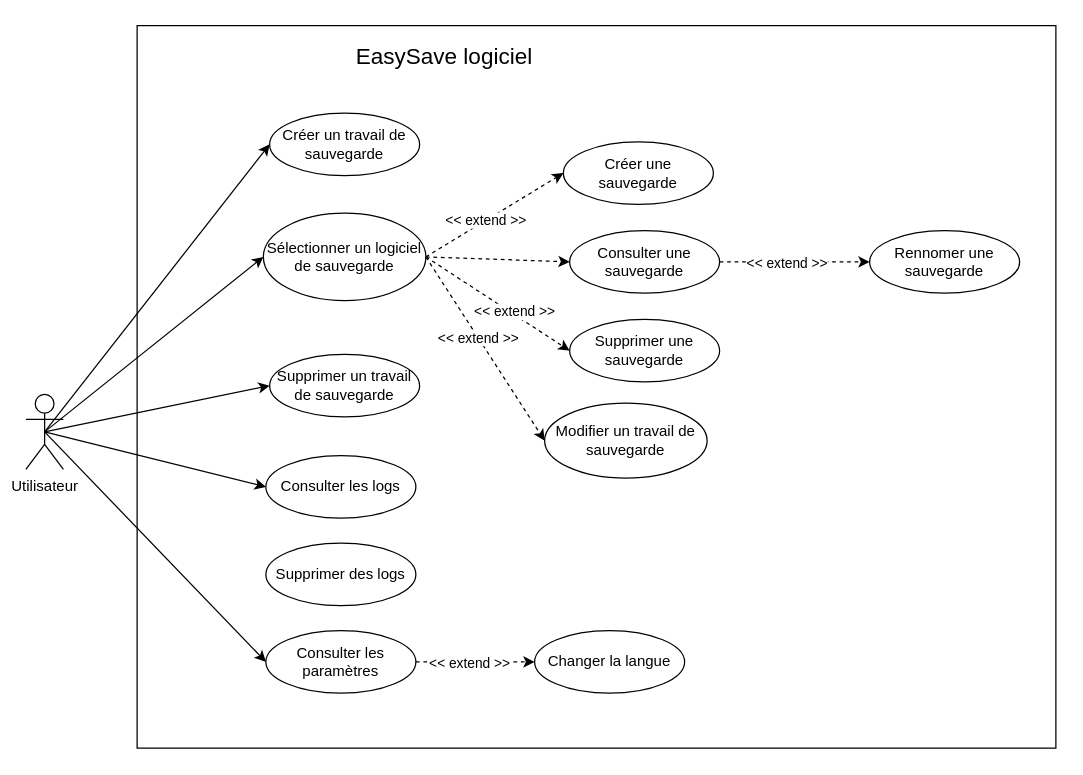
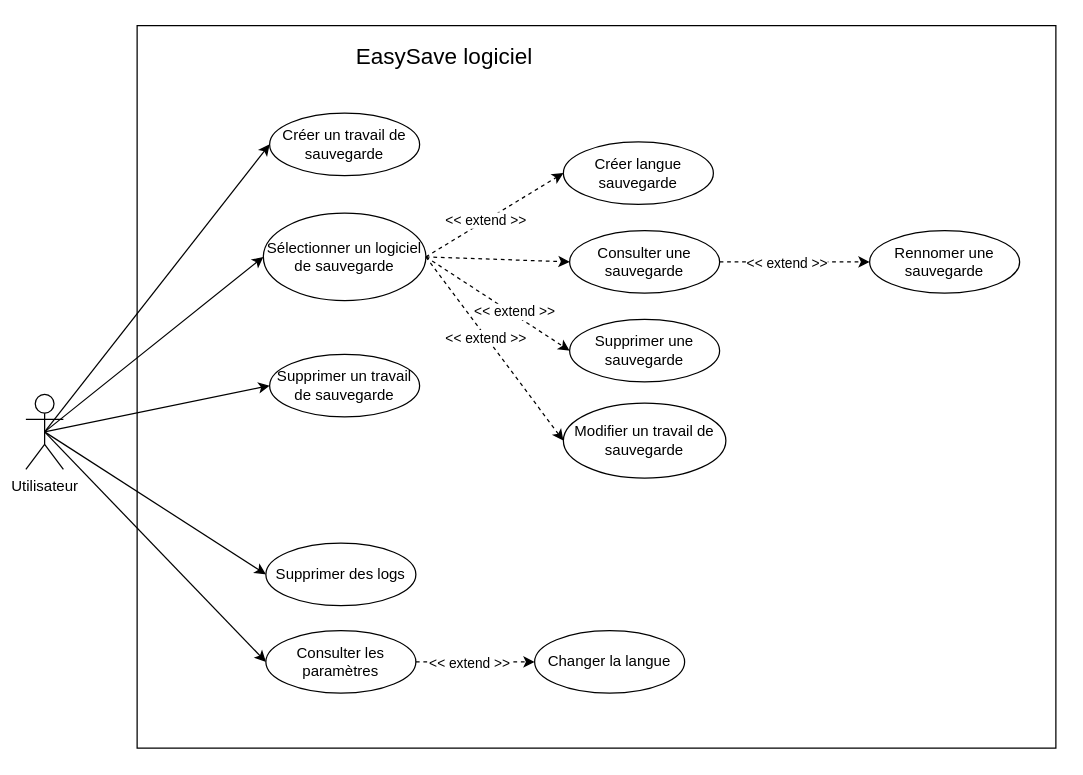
node "Créer une sauvegarde": label "Créer une sauvegarde" -> "Créer langue sauvegarde"
node "Modifier un travail de sauvegarde": moved (626, 441) -> (644, 441)
edge "Utilisateur" -> "Consulter les logs": removed
node "Consulter les logs": removed
edge "Utilisateur" -> "Supprimer des logs": added
